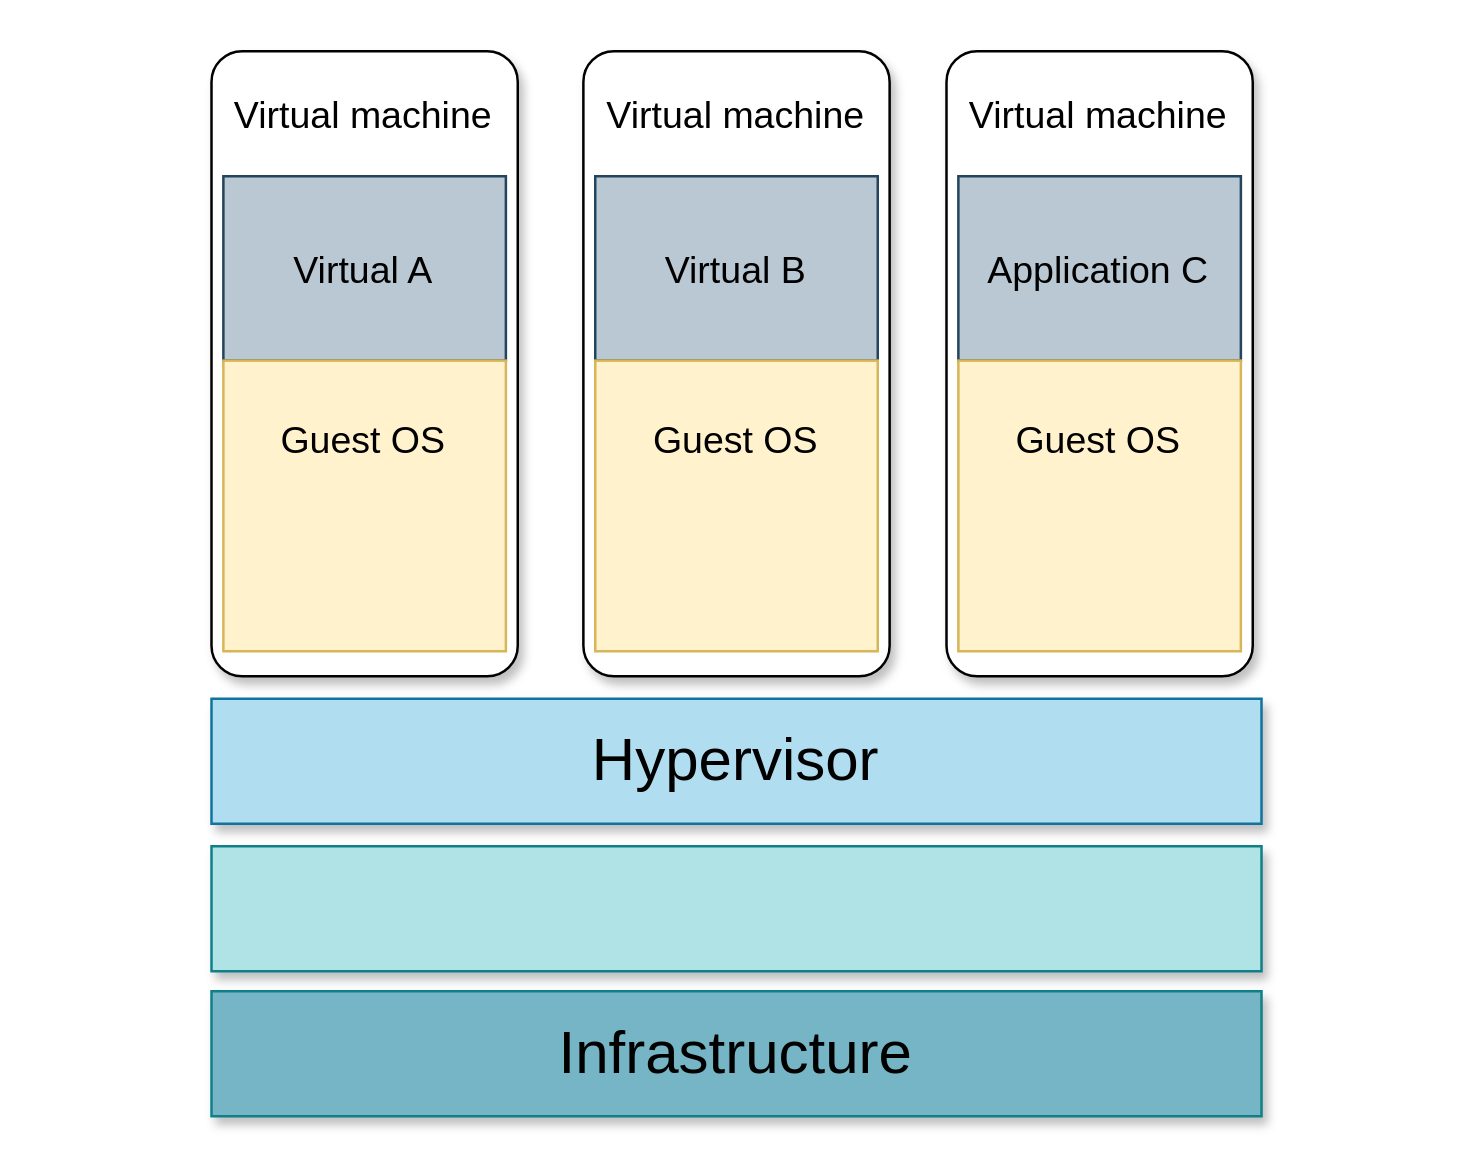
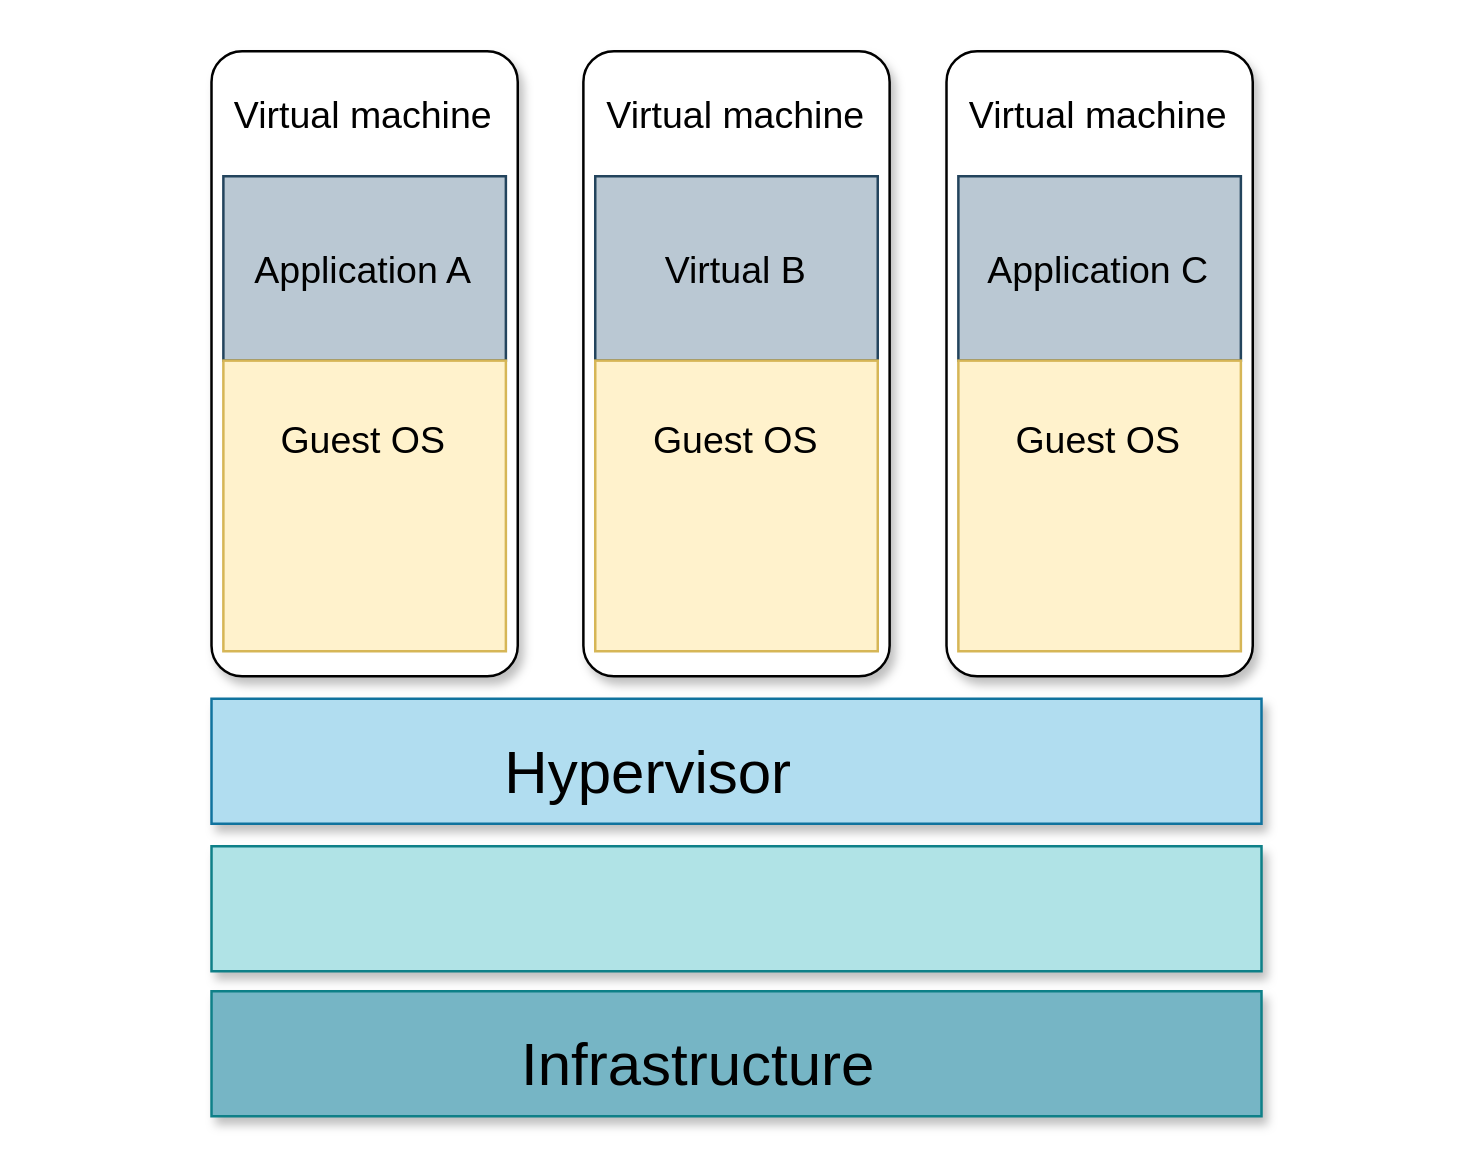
node "Virtual A": label "Virtual A" -> "Application A"
node "Hypervisor": moved (736, 761) -> (649, 774)
node "Infrastructure": moved (736, 1054) -> (699, 1066)
